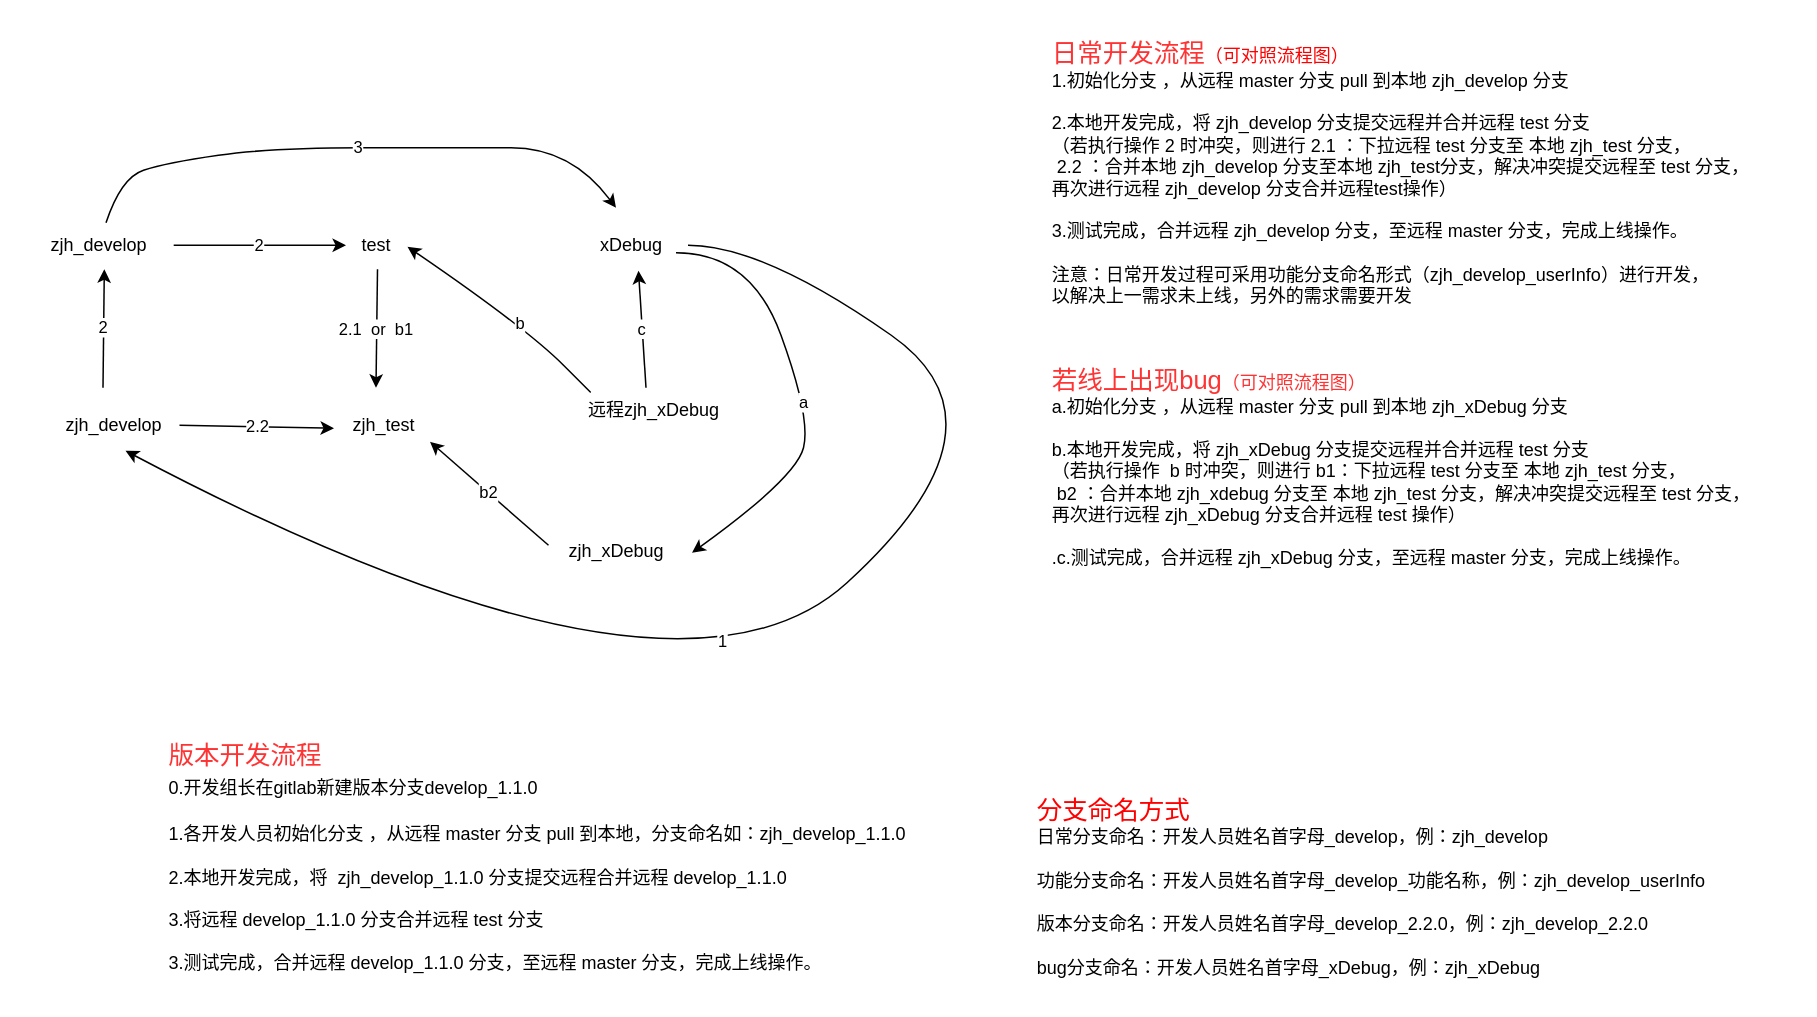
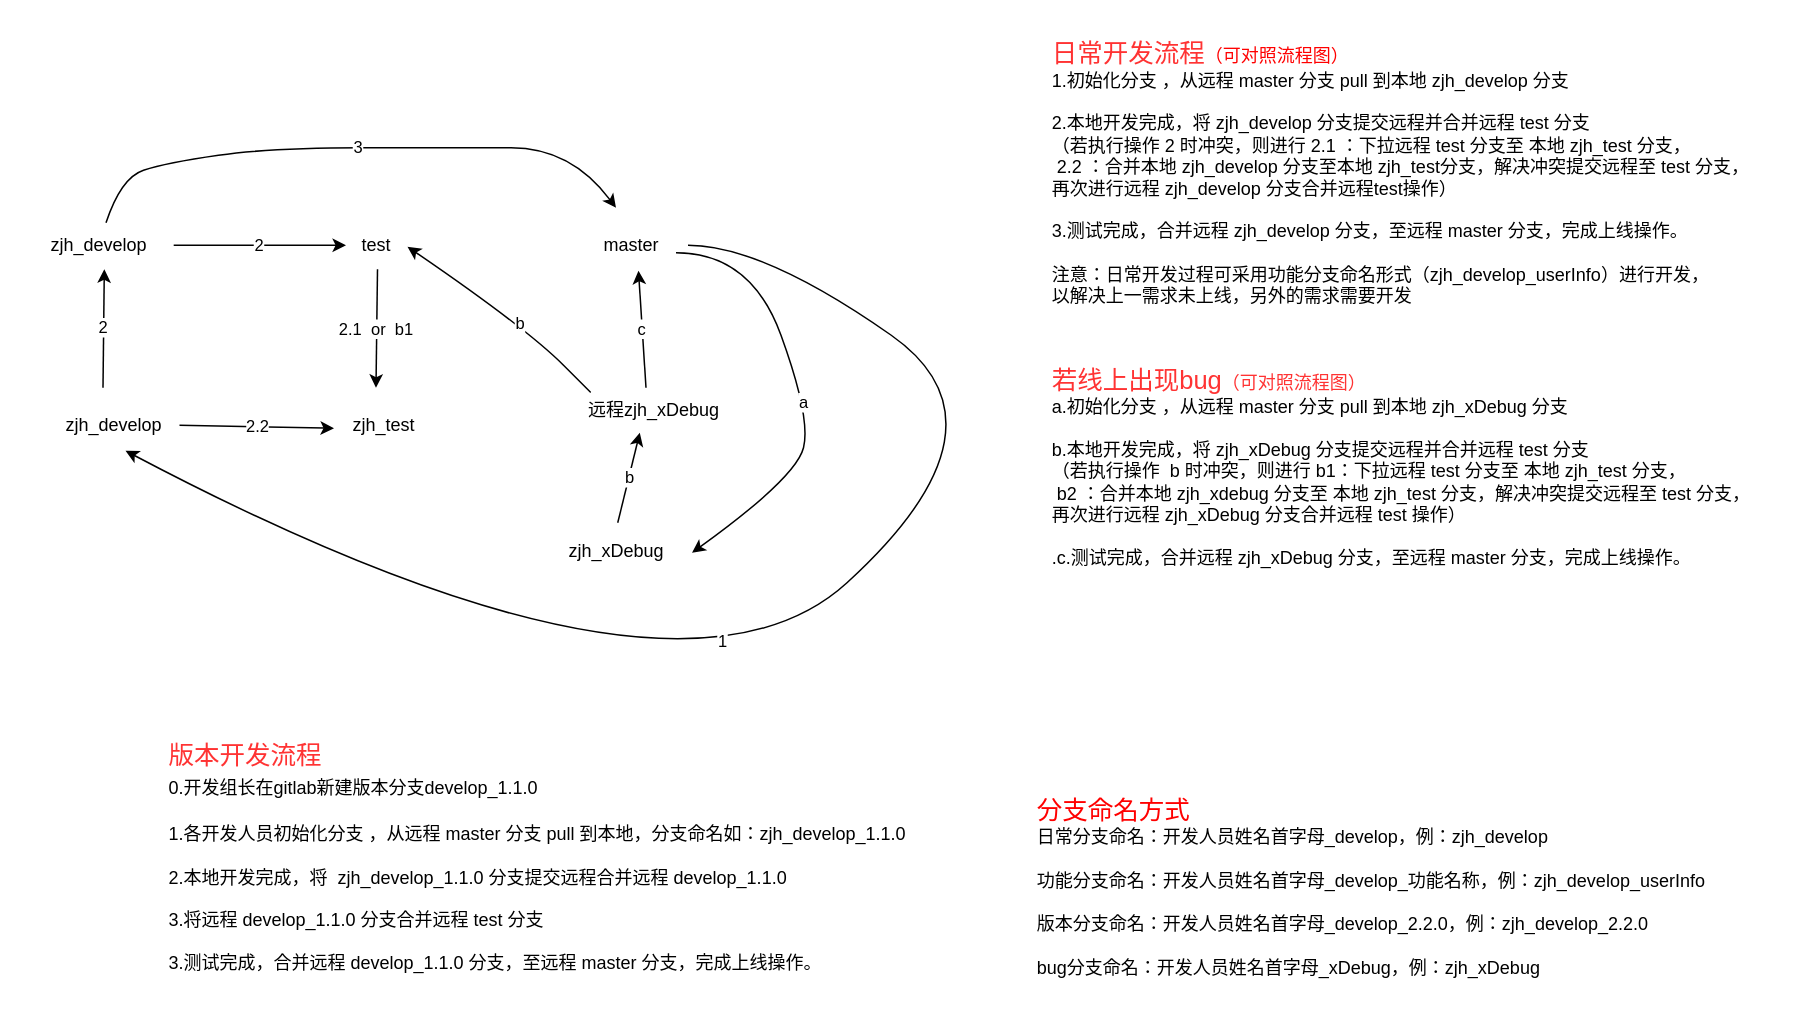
node "xDebug": label "xDebug" -> "master"
edge "zjh_xDebug" -> "远程zjh_xDebug": added, label "b"
edge "zjh_xDebug" -> "zjh_test": removed, label "b2"
